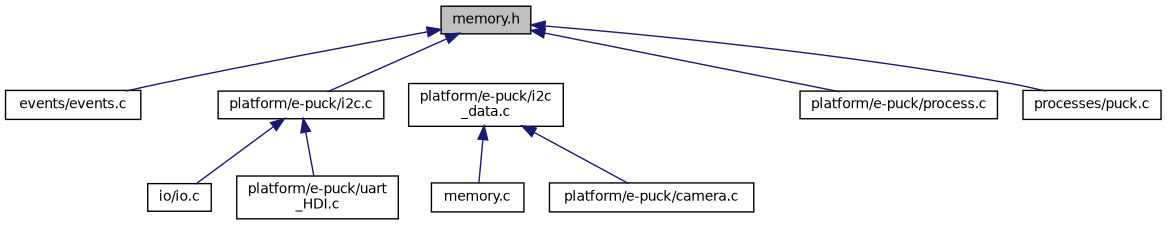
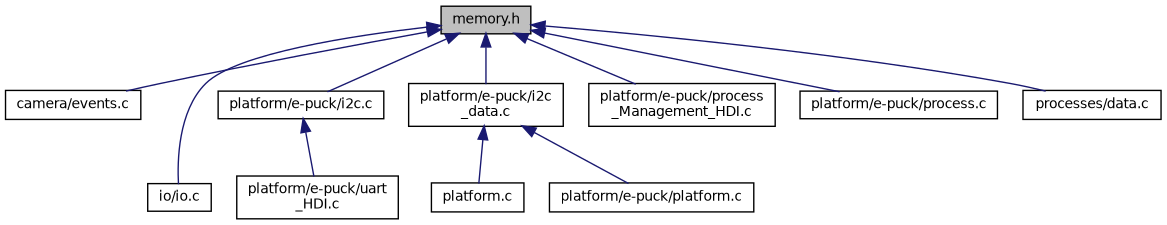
edge "platform/e-puck/i2c _data.c" -> "memory.h": added
node "events/events.c": label "events/events.c" -> "camera/events.c"
node "platform/e-puck/process _Management_HDI.c": added
node "processes/puck.c": label "processes/puck.c" -> "processes/data.c"
edge "io/io.c" -> "platform/e-puck/i2c.c": now "io/io.c" -> "memory.h"
node "memory.c": label "memory.c" -> "platform.c"
node "platform/e-puck/camera.c": label "platform/e-puck/camera.c" -> "platform/e-puck/platform.c"
